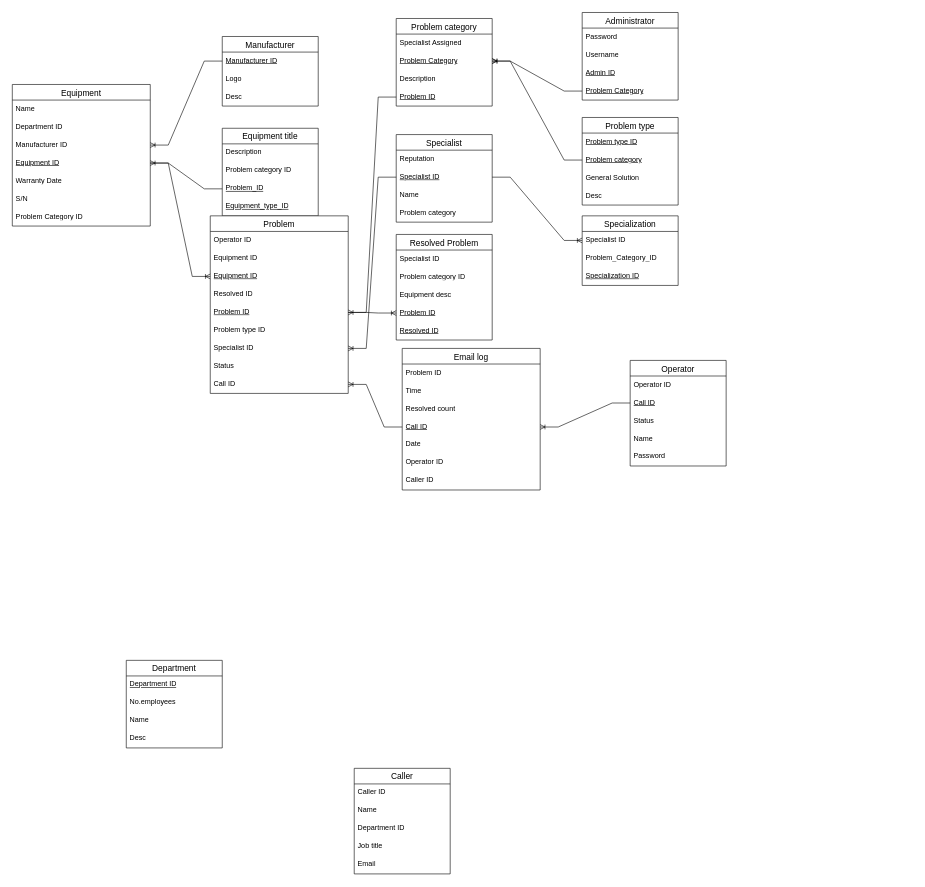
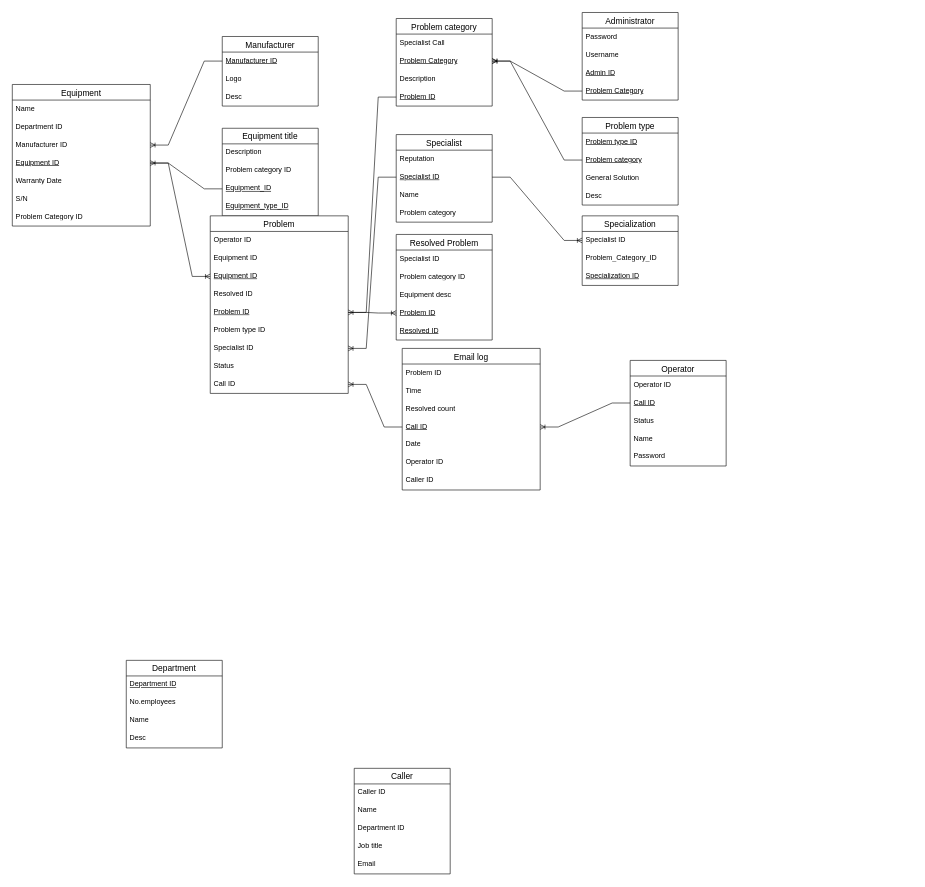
node "Specialist Assigned": label "Specialist Assigned" -> "Specialist Call"
node "Problem_ID": label "Problem_ID" -> "Equipment_ID"
